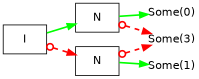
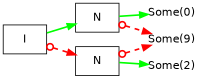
node "Some(3)": label "Some(3)" -> "Some(9)"
node "Some(1)": label "Some(1)" -> "Some(2)"
